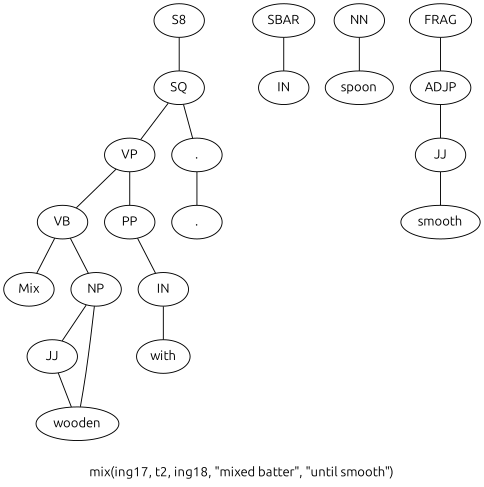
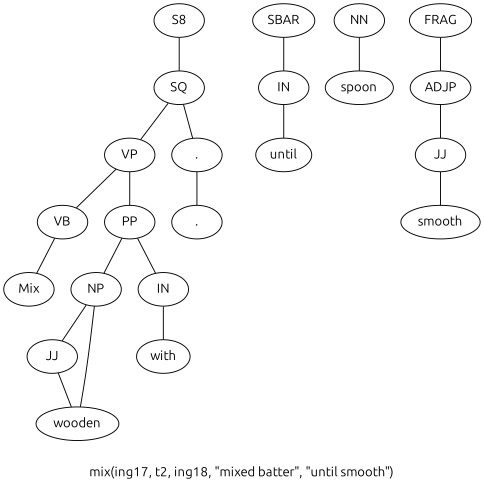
node "until": added
edge "VB" -- "NP": now "PP" -- "NP"
